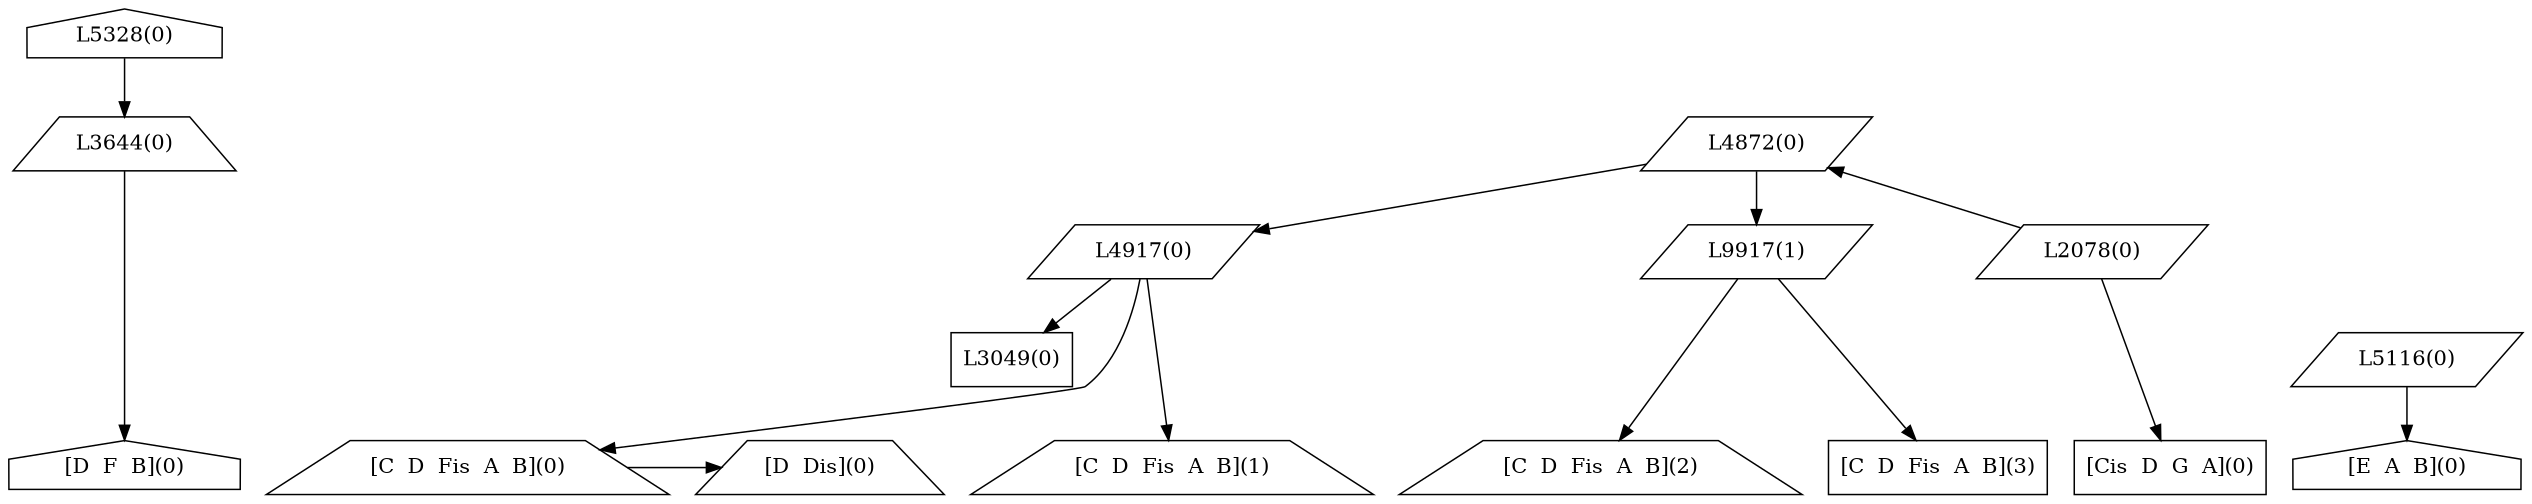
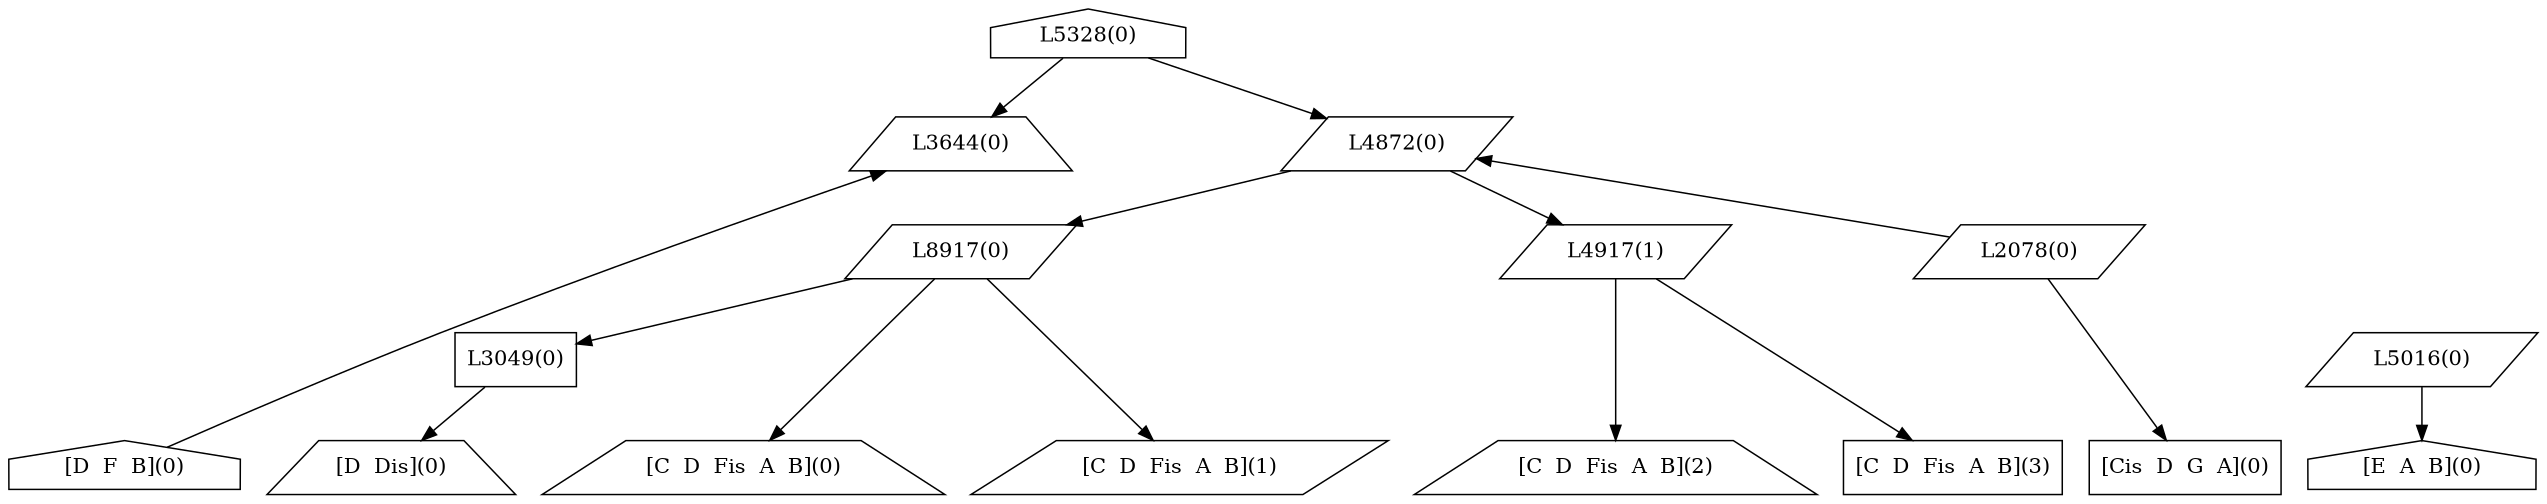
edge "L5328(0)" -> "L4872(0)": added
node "L4917(0)": label "L4917(0)" -> "L8917(0)"
node "L9917(1)": label "L9917(1)" -> "L4917(1)"
edge "L3644(0)" -> "[D  F  B](0)": reversed
node "L5116(0)": label "L5116(0)" -> "L5016(0)"
edge "[C  D  Fis  A  B](0)" -> "[D  Dis](0)": now "L3049(0)" -> "[D  Dis](0)"
node "[C  D  Fis  A  B](1)": shape trapezium -> parallelogram
